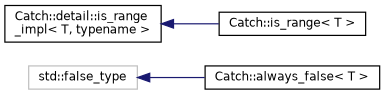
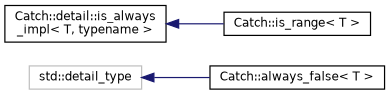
node "Catch::detail::is_range _impl< T, typename >": label "Catch::detail::is_range _impl< T, typename >" -> "Catch::detail::is_always _impl< T, typename >"
node "std::false_type": label "std::false_type" -> "std::detail_type"
